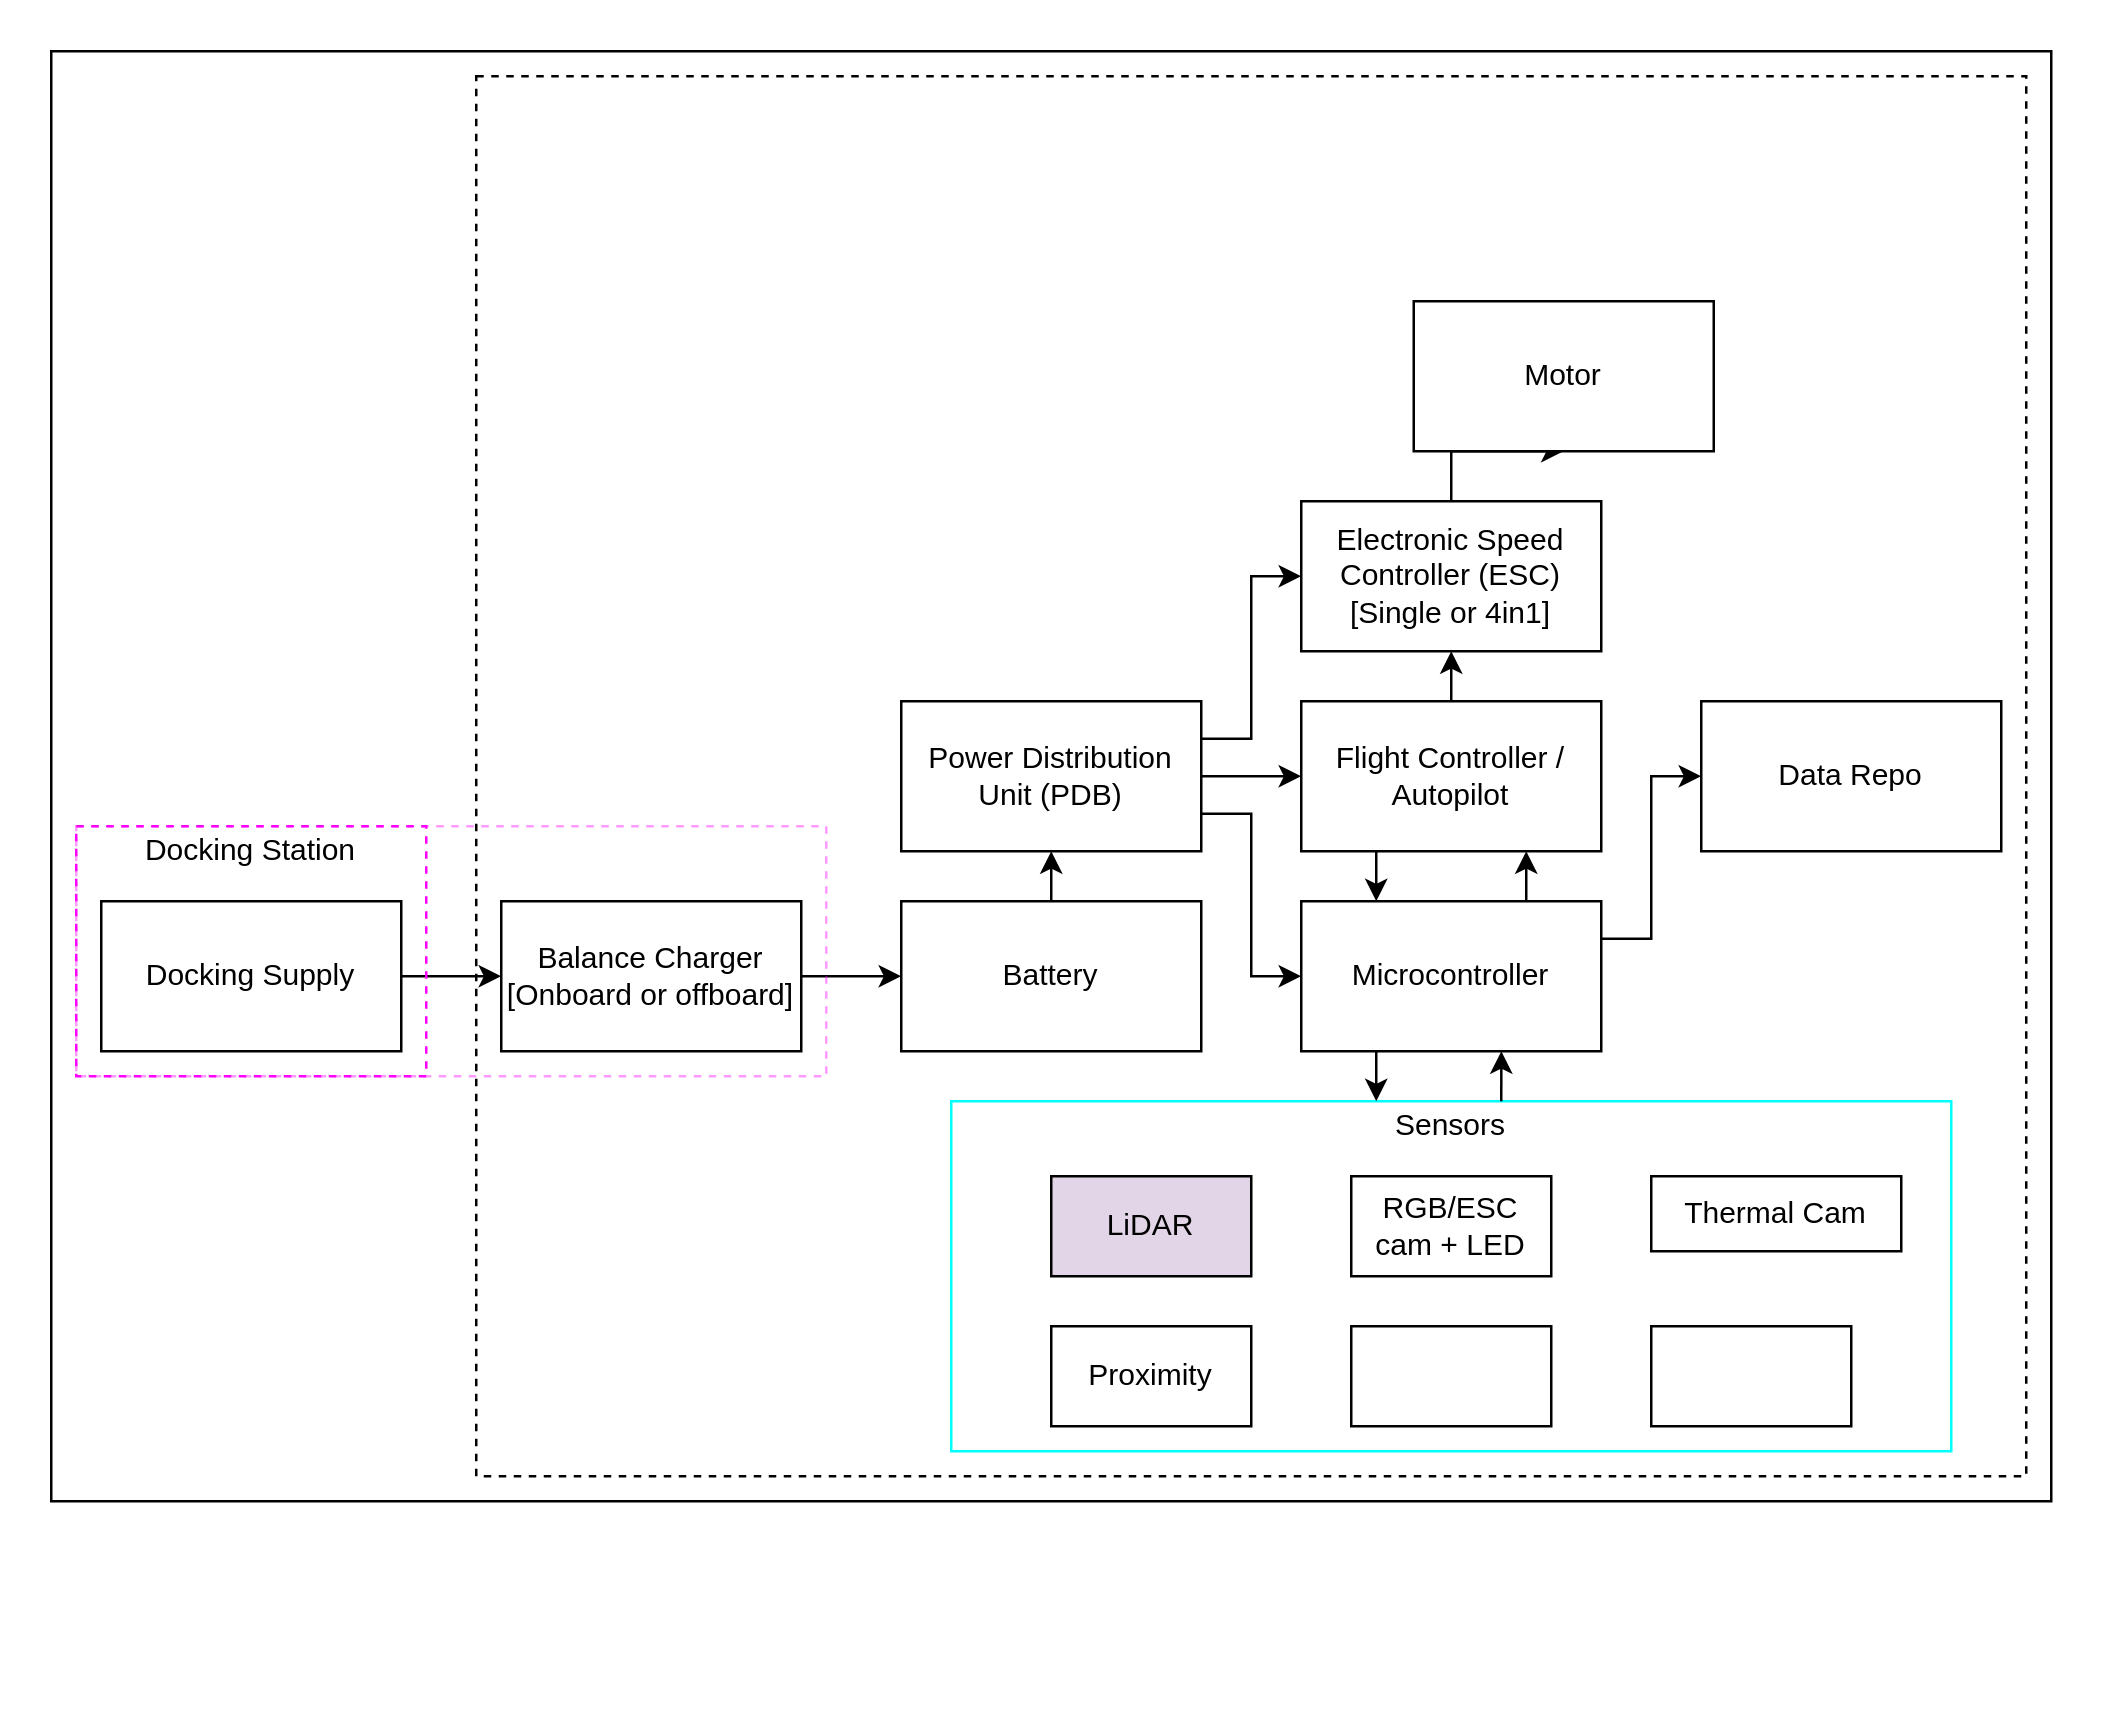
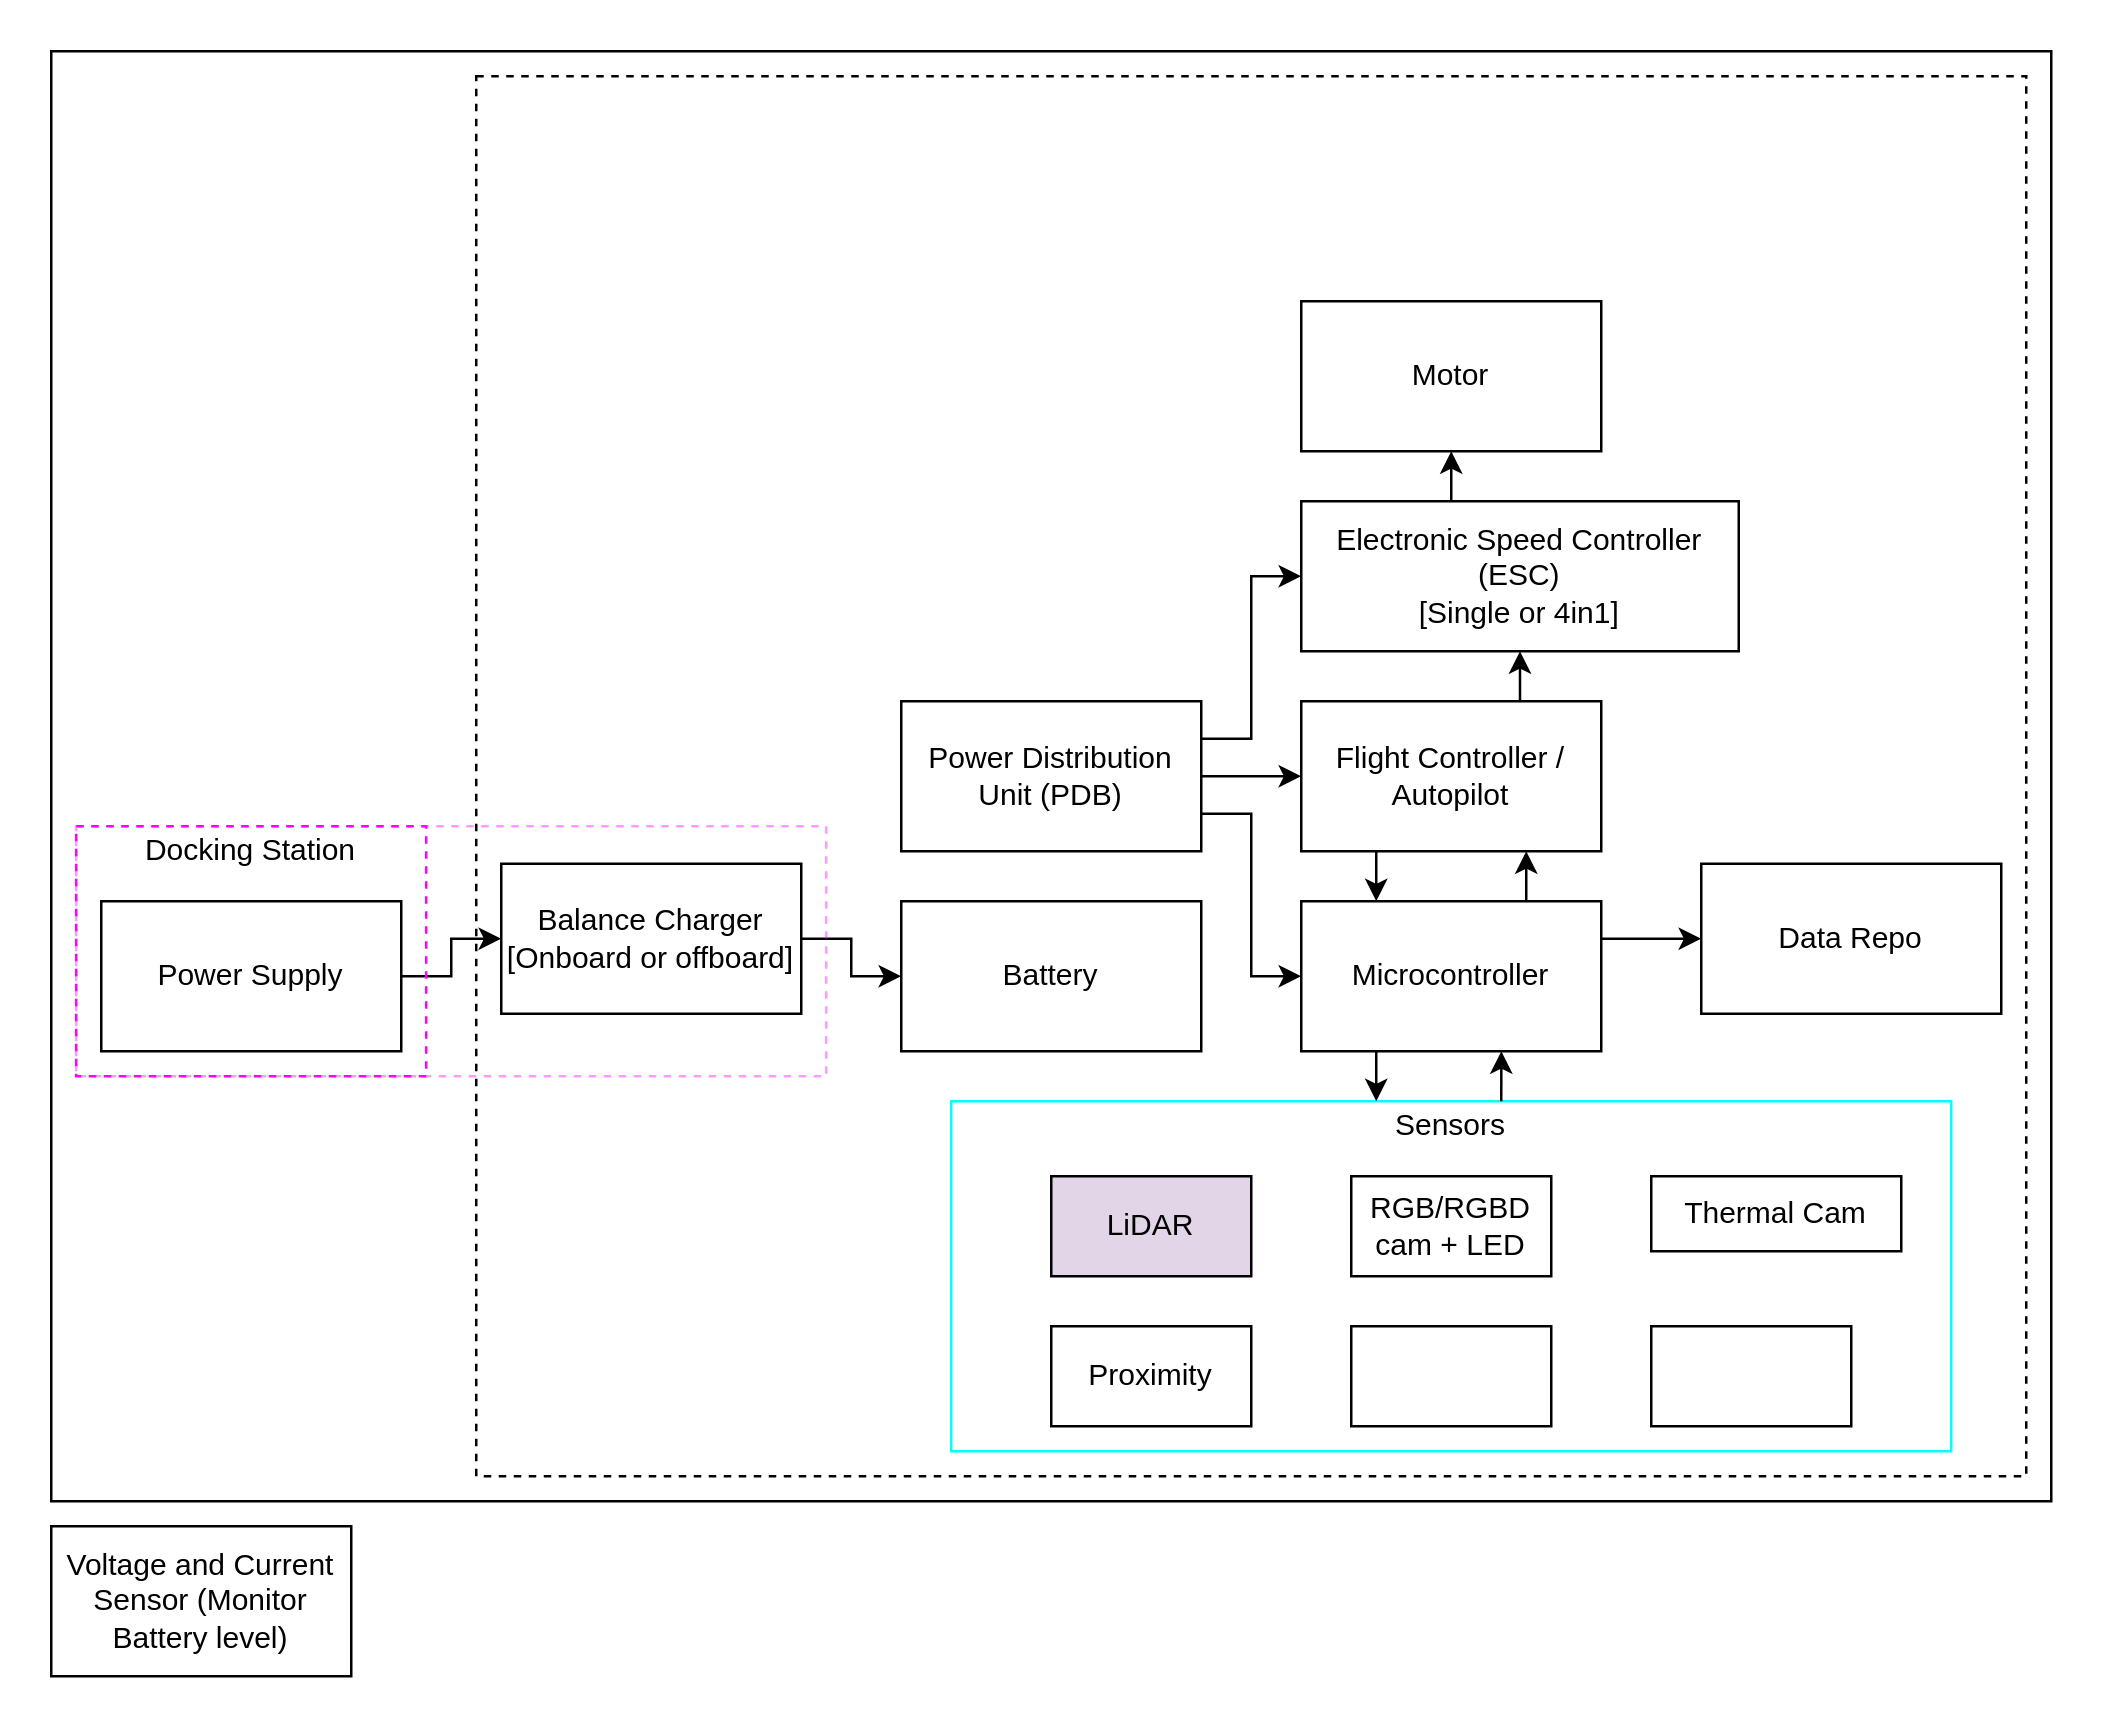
node "Motor": moved (1564, 376) -> (1451, 376)
node "Electronic Speed Controller (ESC) [Single or 4in1]": size 300x150 -> 438x150
node "Data Repo": moved (1851, 776) -> (1851, 939)
edge "Battery" -> "Power Distribution Unit (PDB)": removed
node "Docking Supply": label "Docking Supply" -> "Power Supply"
node "Balance Charger [Onboard or offboard]": moved (651, 976) -> (651, 939)
node "RGB/ESC cam + LED": label "RGB/ESC cam + LED" -> "RGB/RGBD cam + LED"
node "Voltage and Current Sensor (Monitor Battery level)": added
